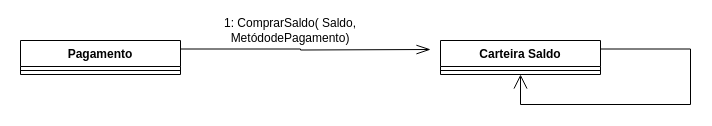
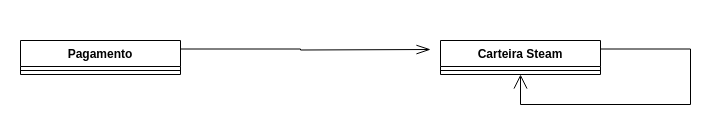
node "1: ComprarSaldo( Saldo, MetódodePagamento)": removed
node "Carteira Saldo": label "Carteira Saldo" -> "Carteira Steam"
